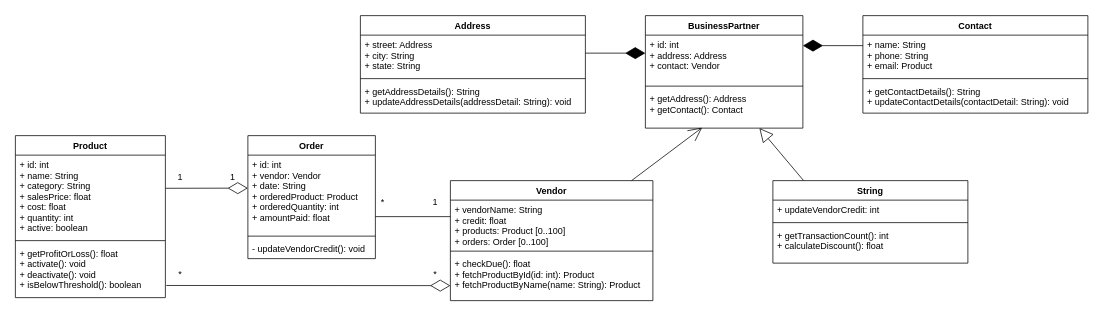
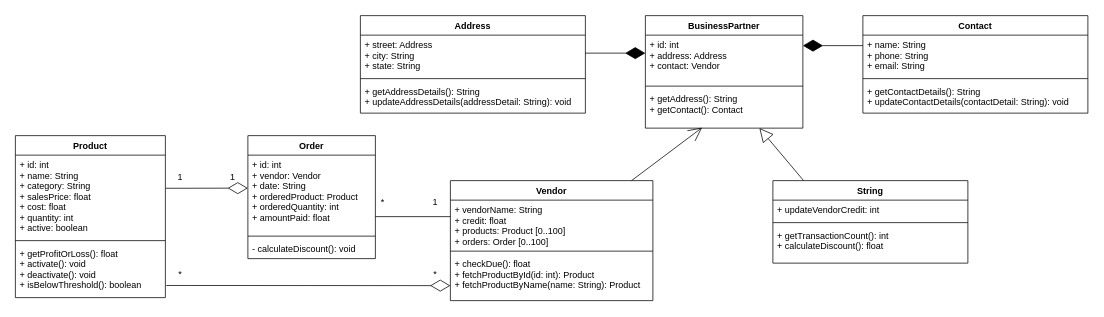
node "+ name: String + phone: String + email: Product": label "+ name: String + phone: String + email: Product" -> "+ name: String + phone: String + email: String"
node "+ getAddress(): Address + getContact(): Contact": label "+ getAddress(): Address + getContact(): Contact" -> "+ getAddress(): String + getContact(): Contact"
node "- updateVendorCredit(): void": label "- updateVendorCredit(): void" -> "- calculateDiscount(): void"
